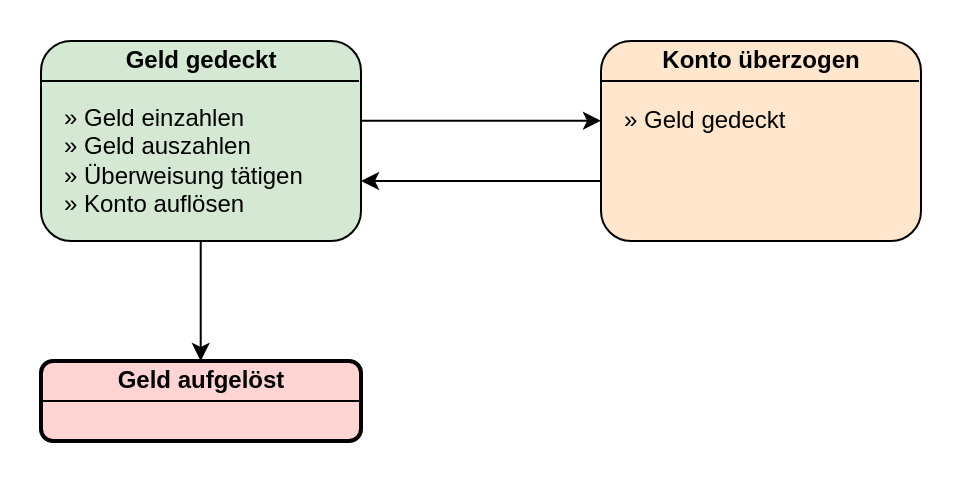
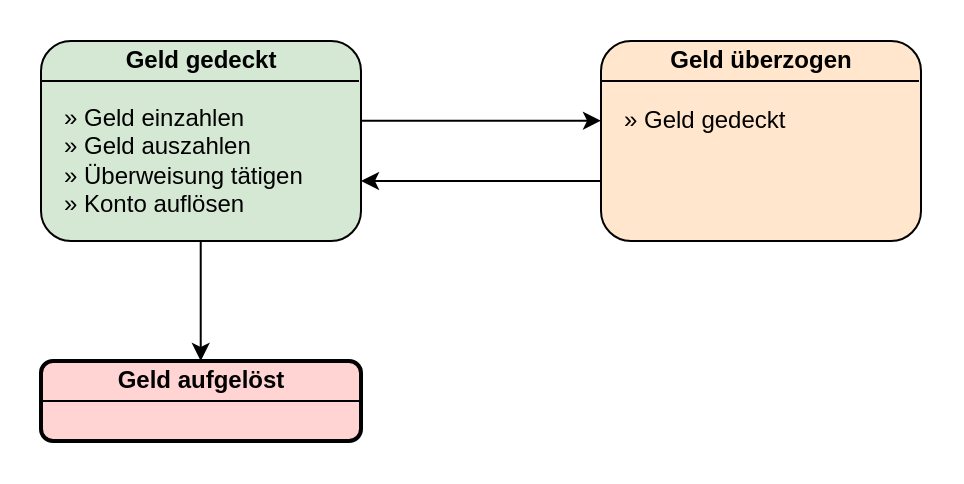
node "Konto überzogen": label "Konto überzogen" -> "Geld überzogen"
